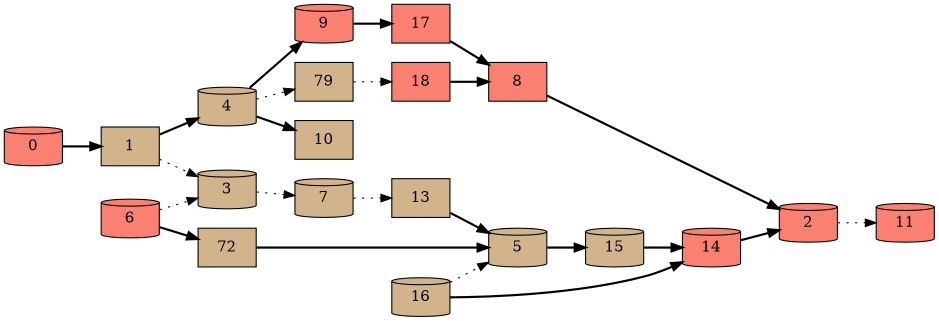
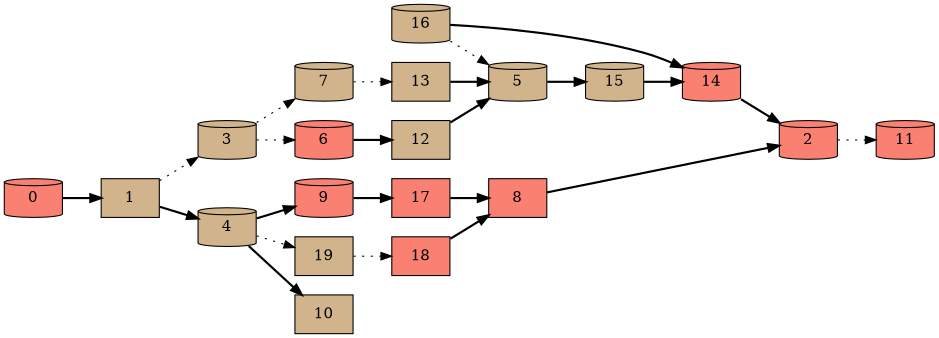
node "79": label "79" -> "19"
edge "6" -> "3": reversed
node "72": label "72" -> "12"
